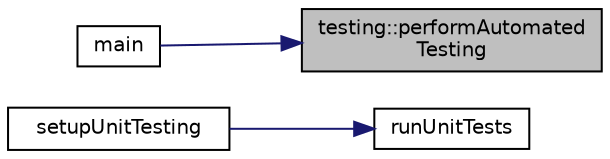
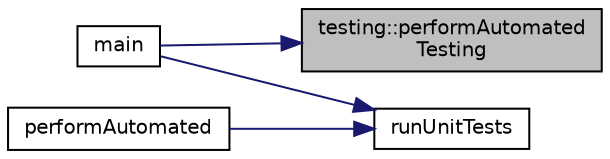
edge "main" -> "runUnitTests": added
node "setupUnitTesting": label "setupUnitTesting" -> "performAutomated"
